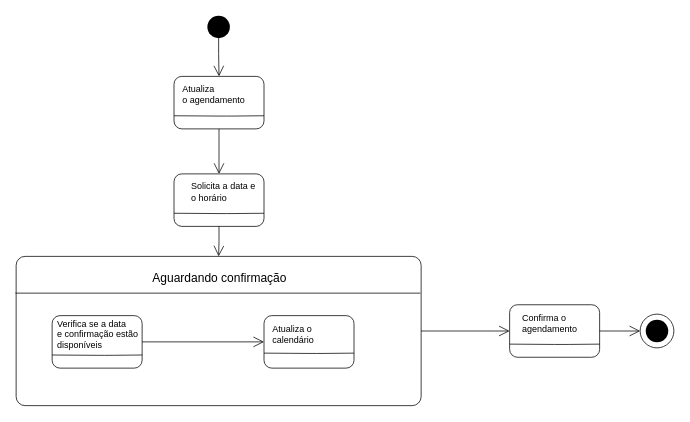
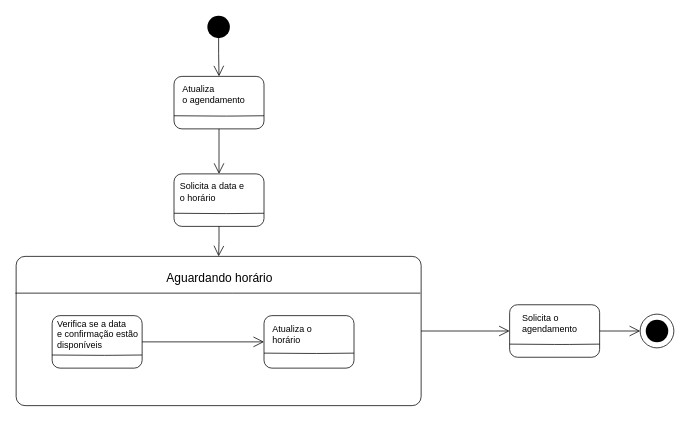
node "Solicita a data e o horário": moved (223, 192) -> (212, 192)
node "Aguardando confirmação": label "Aguardando confirmação" -> "Aguardando horário"
node "Confirma o agendamento": label "Confirma o agendamento" -> "Solicita o agendamento"
node "Atualiza o calendário": label "Atualiza o calendário" -> "Atualiza o horário"
